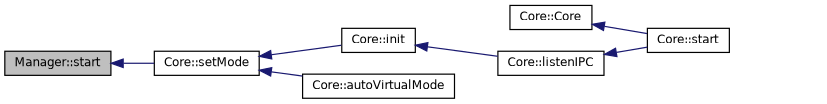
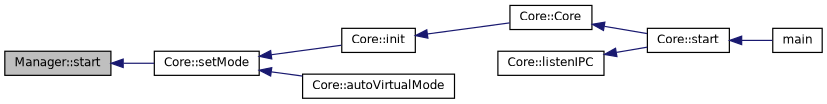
node "main": added
edge "Core::listenIPC" -> "Core::init": now "Core::Core" -> "Core::init"
